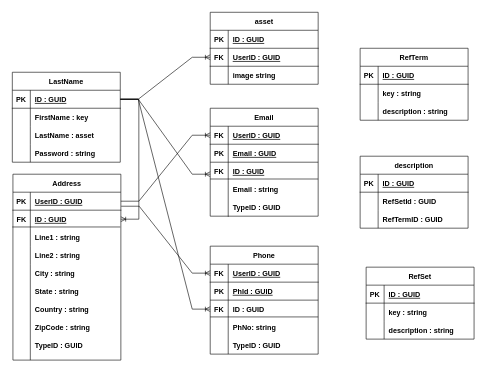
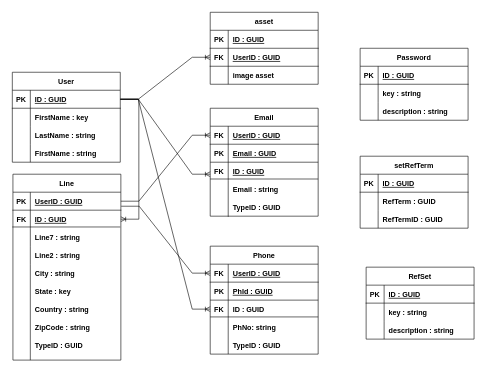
node "RefTerm": label "RefTerm" -> "Password"
node "image string": label "image string" -> "image asset"
node "LastName": label "LastName" -> "User"
node "LastName : asset": label "LastName : asset" -> "LastName : string"
node "Password : string": label "Password : string" -> "FirstName : string"
node "description": label "description" -> "setRefTerm"
node "Address": label "Address" -> "Line"
node "RefSetId : GUID": label "RefSetId : GUID" -> "RefTerm : GUID"
node "Line1 : string": label "Line1 : string" -> "Line7 : string"
node "State : string": label "State : string" -> "State : key"
